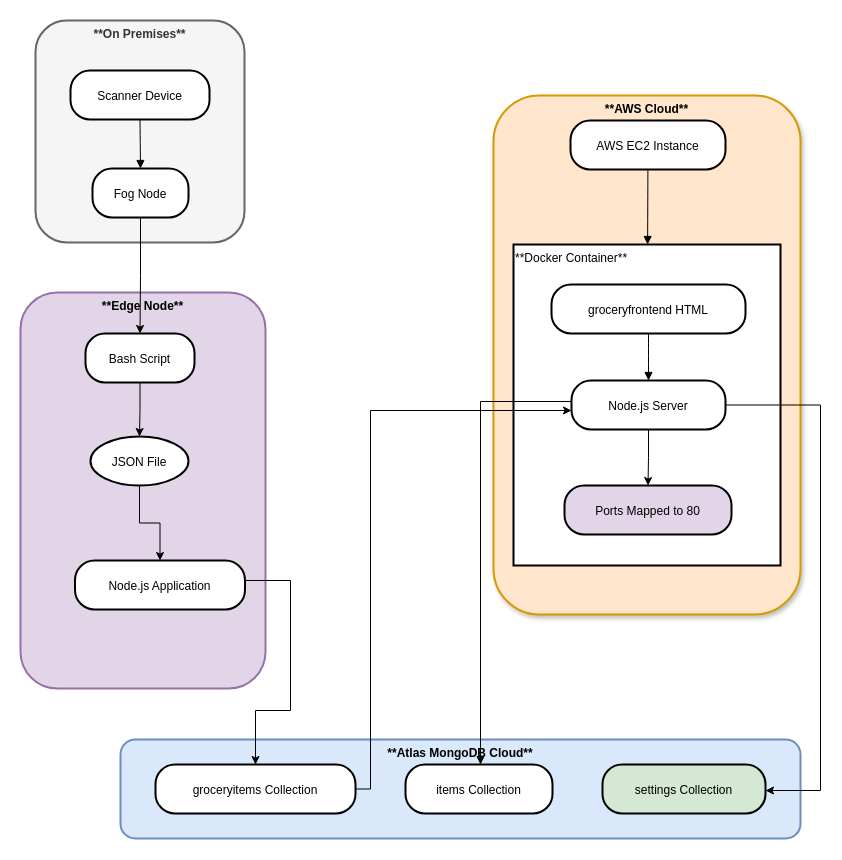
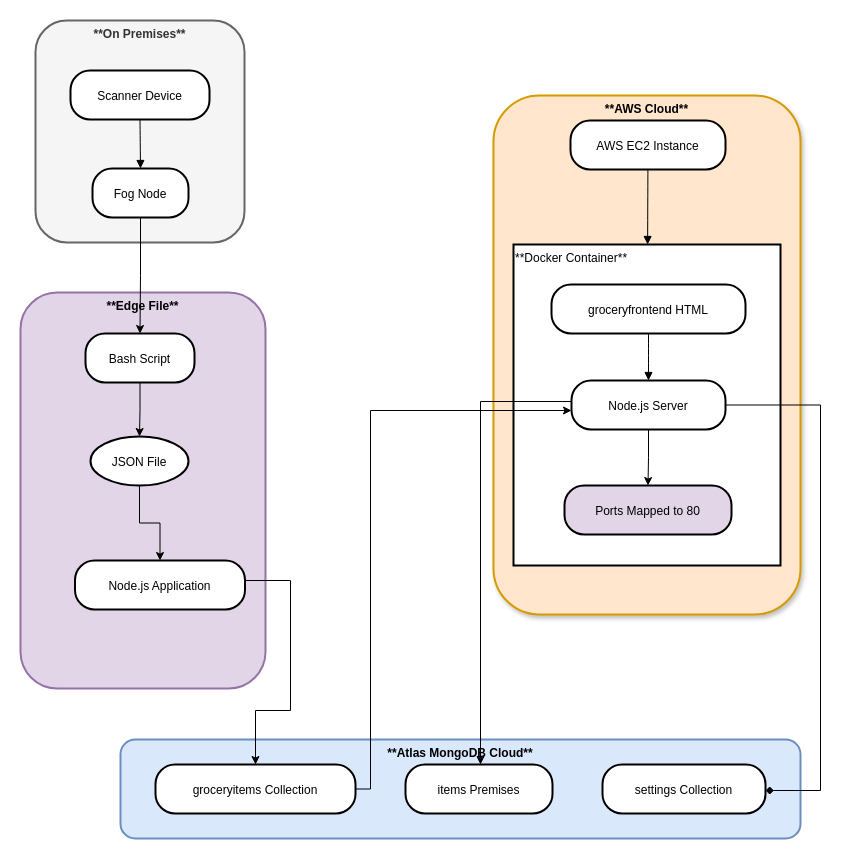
node "**Edge Node**": label "**Edge Node**" -> "**Edge File**"
node "settings Collection": fillcolor #d5e8d4 -> #ffffff
node "items Collection": label "items Collection" -> "items Premises"
edge "Node.js Server" -> "settings Collection": arrowhead classic -> diamond
